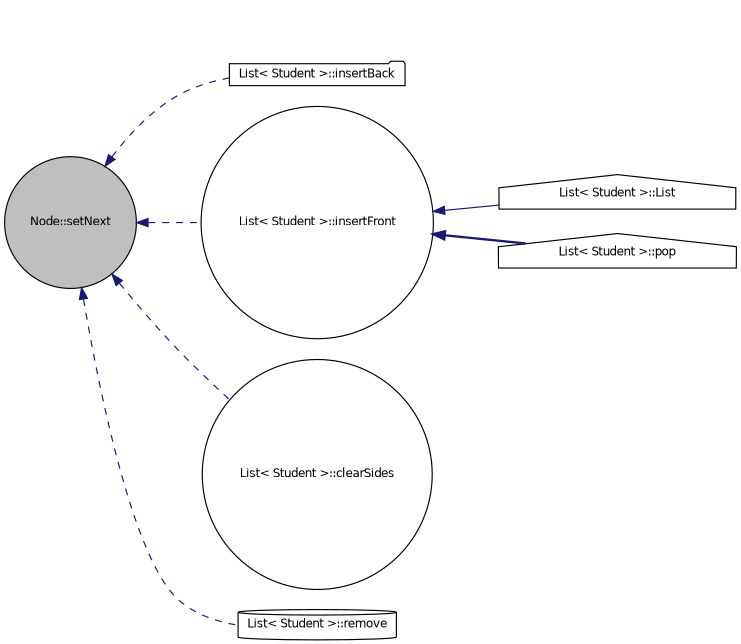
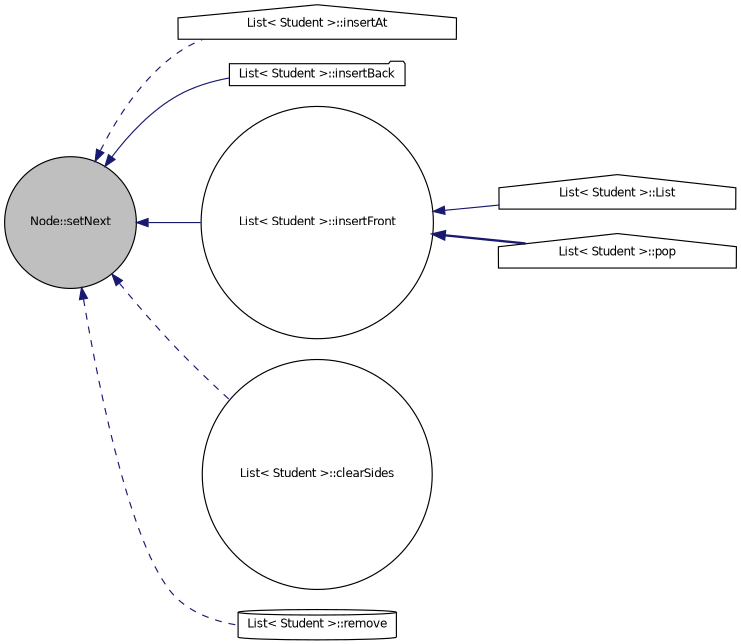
node "List< Student >::insertAt": added
edge "List< Student >::insertBack" -> "Node::setNext": style dashed -> solid
edge "List< Student >::insertFront" -> "Node::setNext": style dashed -> solid
